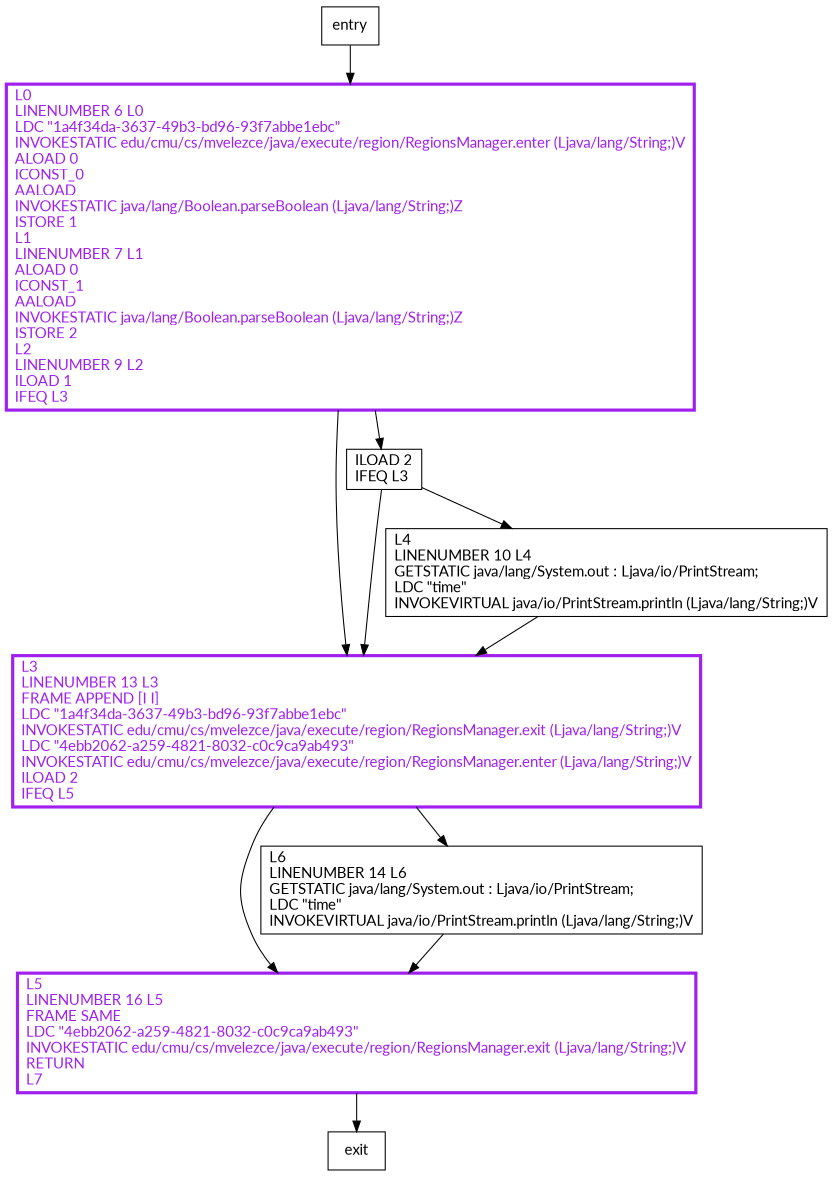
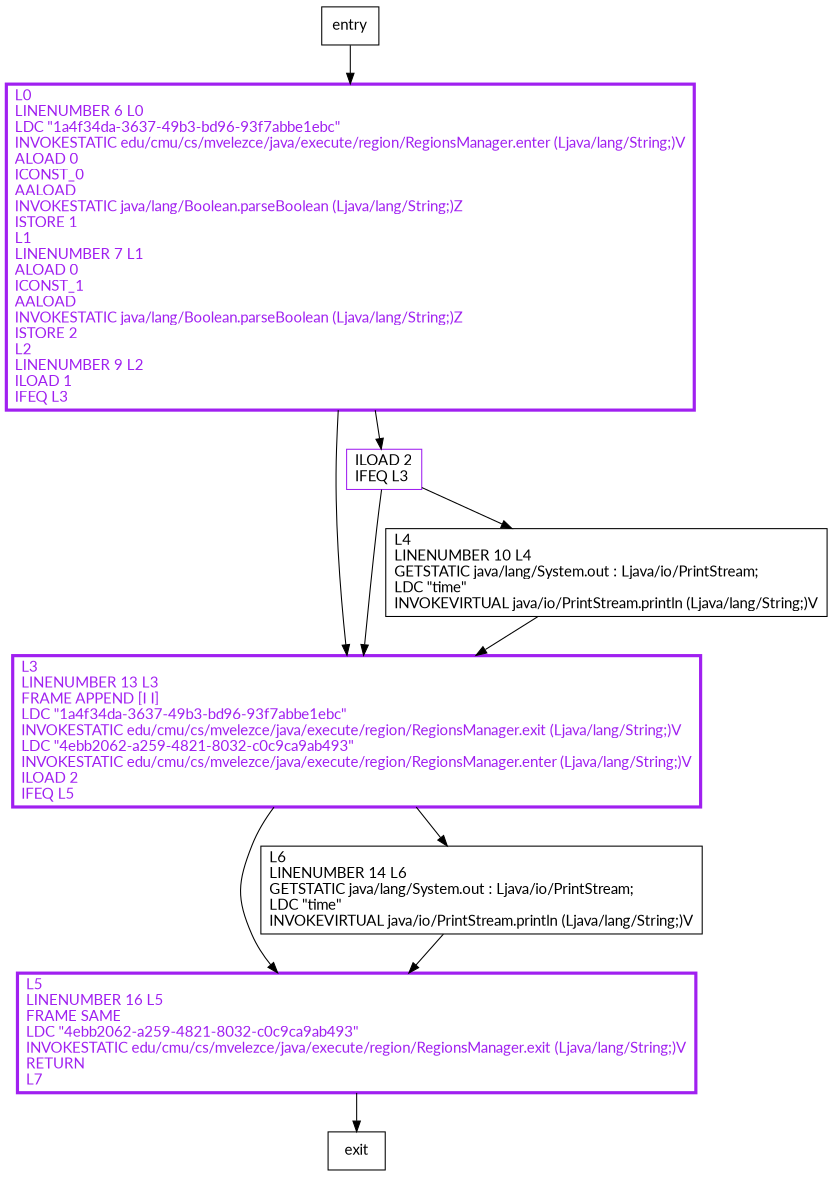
node "ILOAD 2 IFEQ L3": color black -> purple
